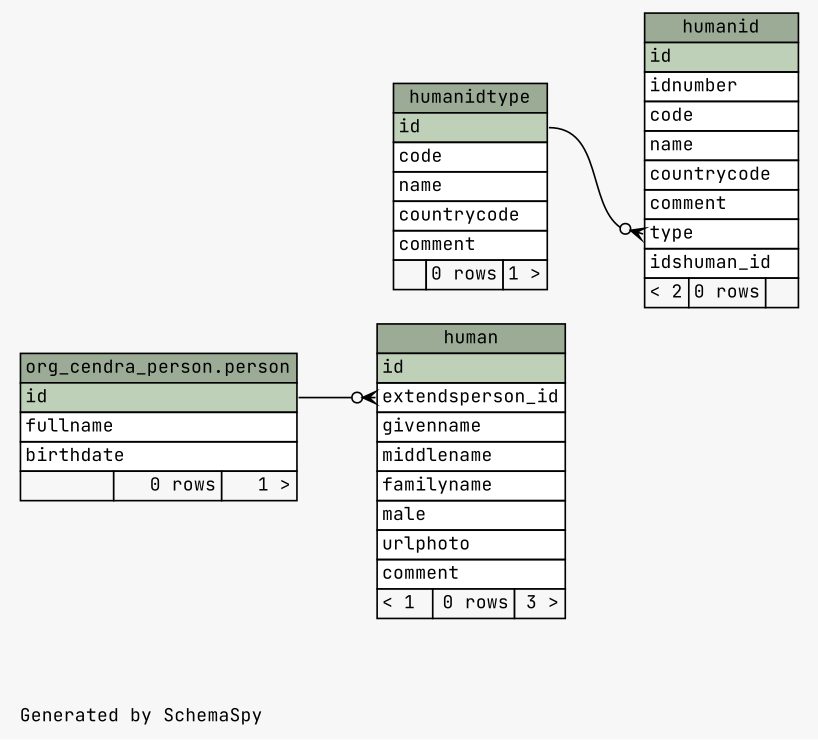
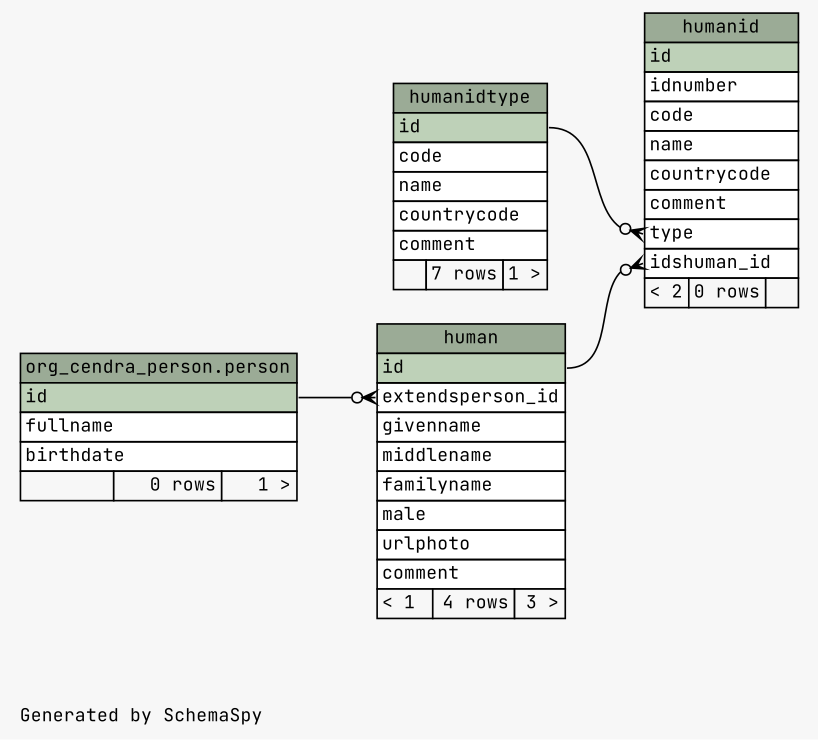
node "humanidtype": text "0 rows" -> "7 rows"
edge "human" -> "humanid": added
node "human": text "0 rows" -> "4 rows"
